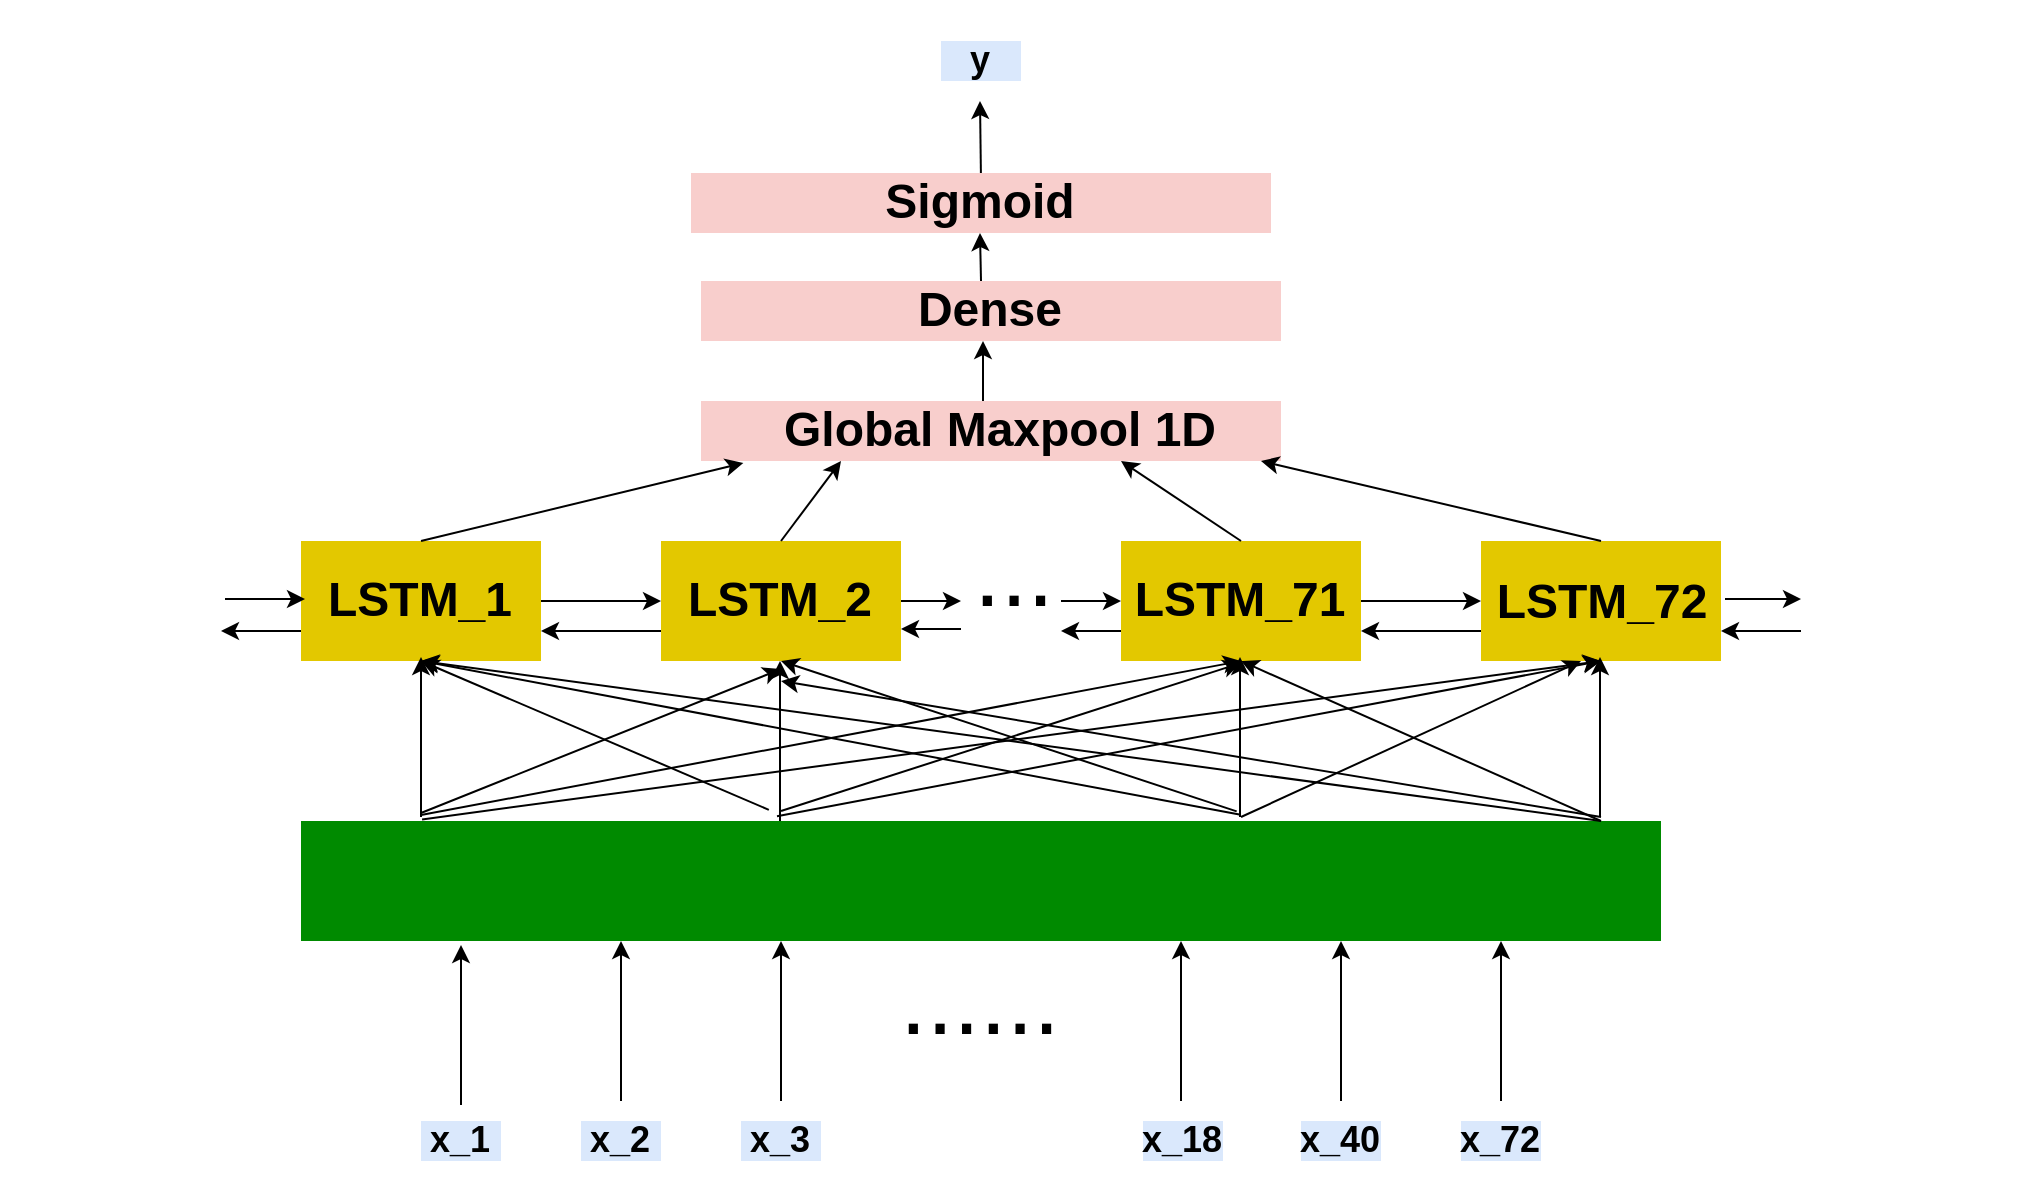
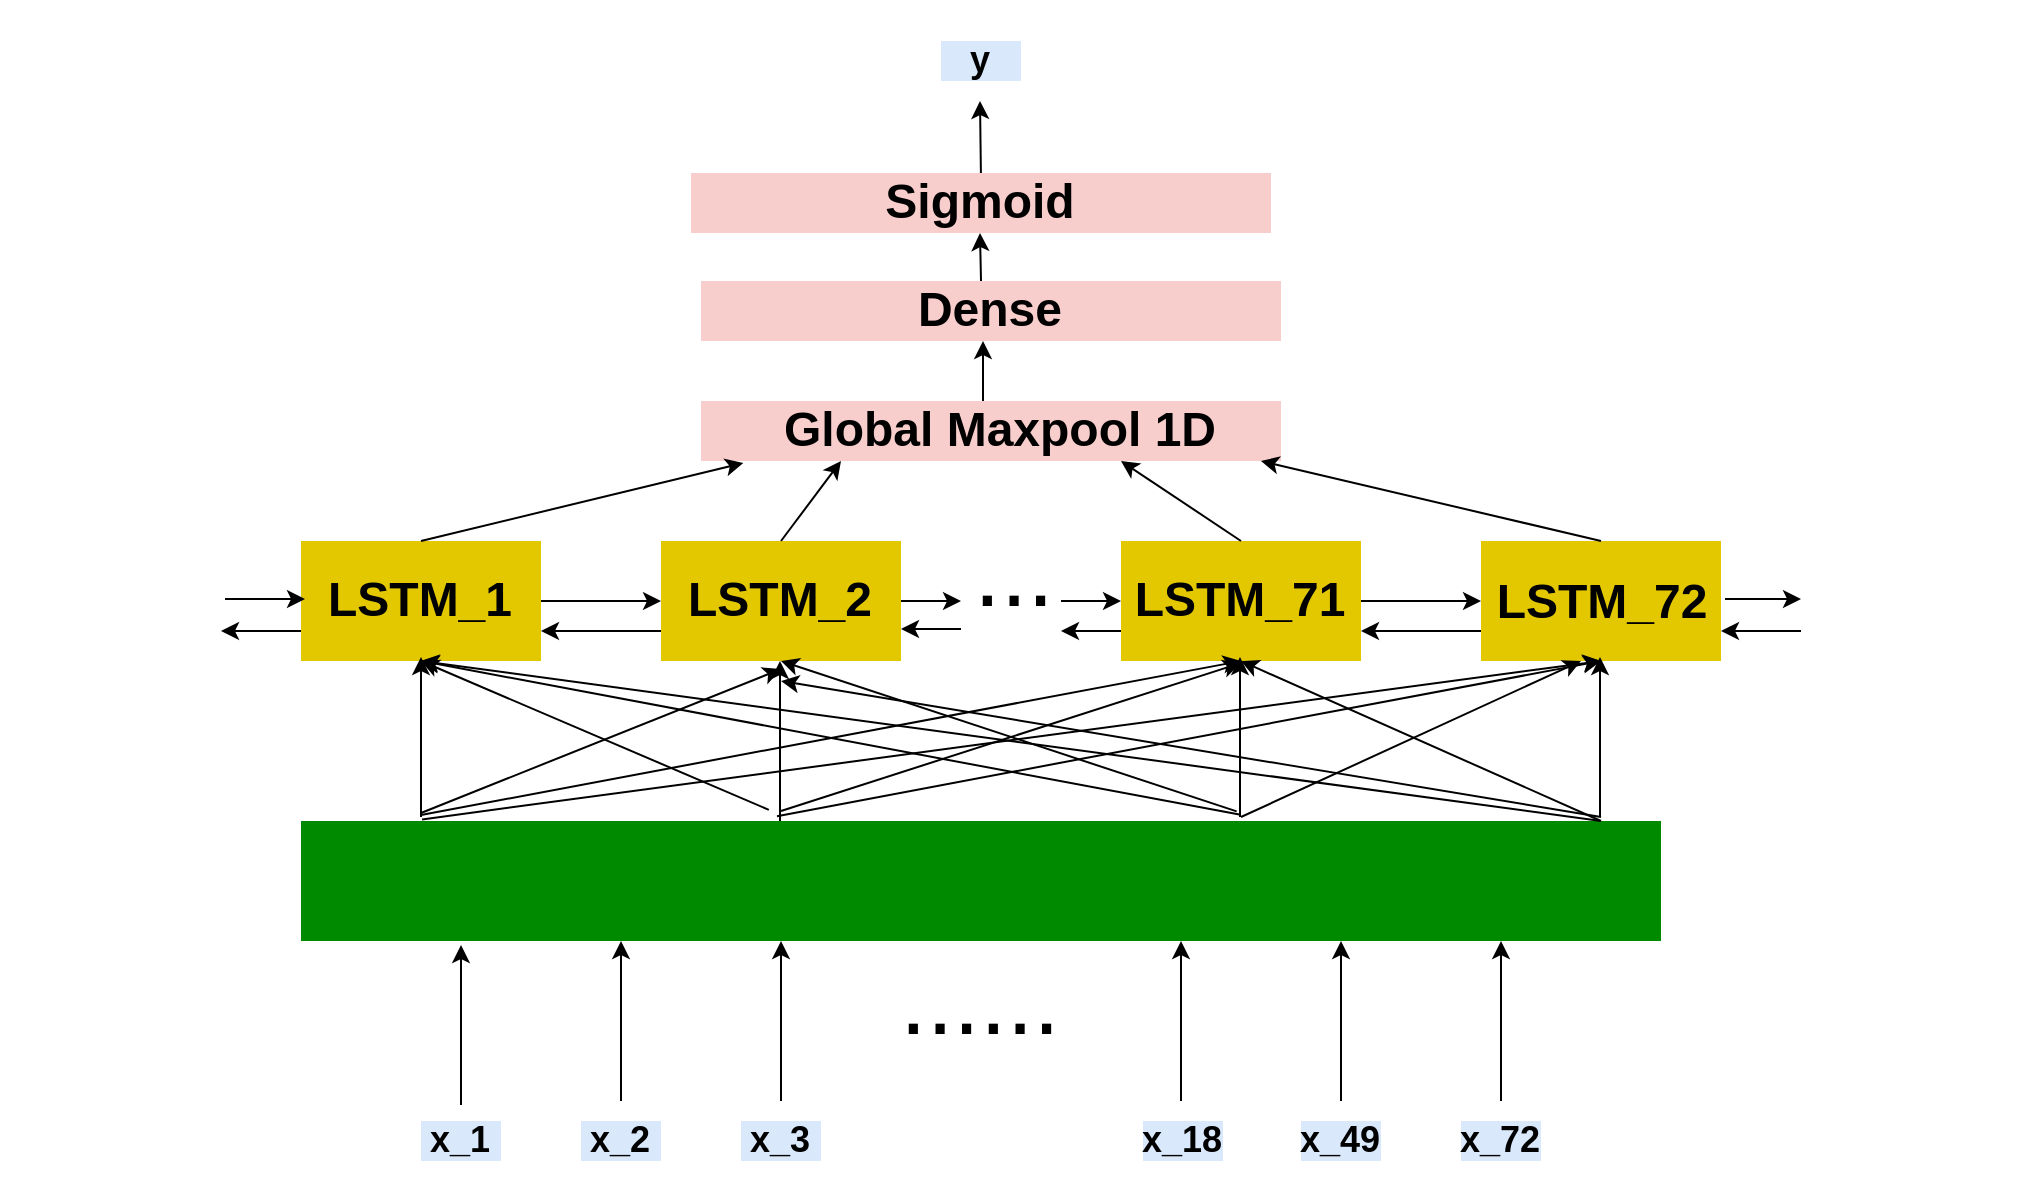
node "x_40": label "x_40" -> "x_49"
